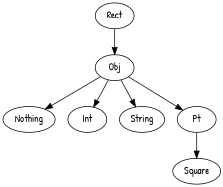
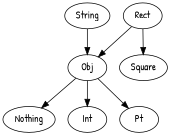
edge "Obj" -> "String": reversed
edge "Pt" -> "Square": now "Rect" -> "Square"
